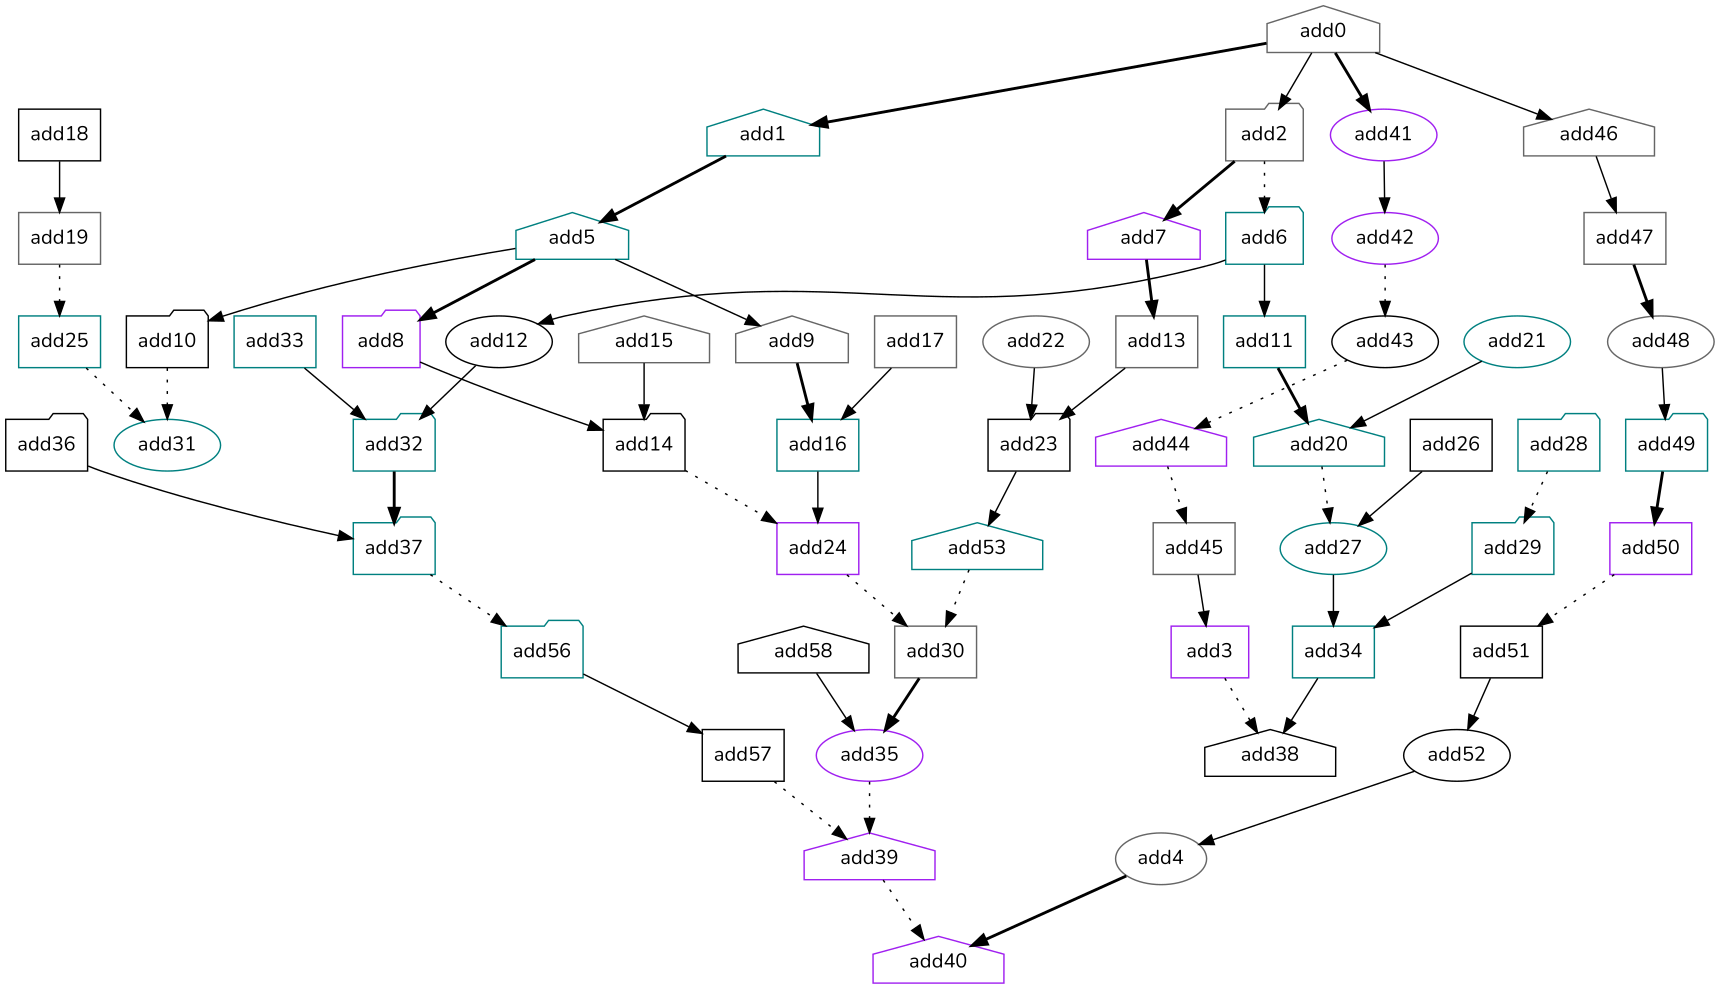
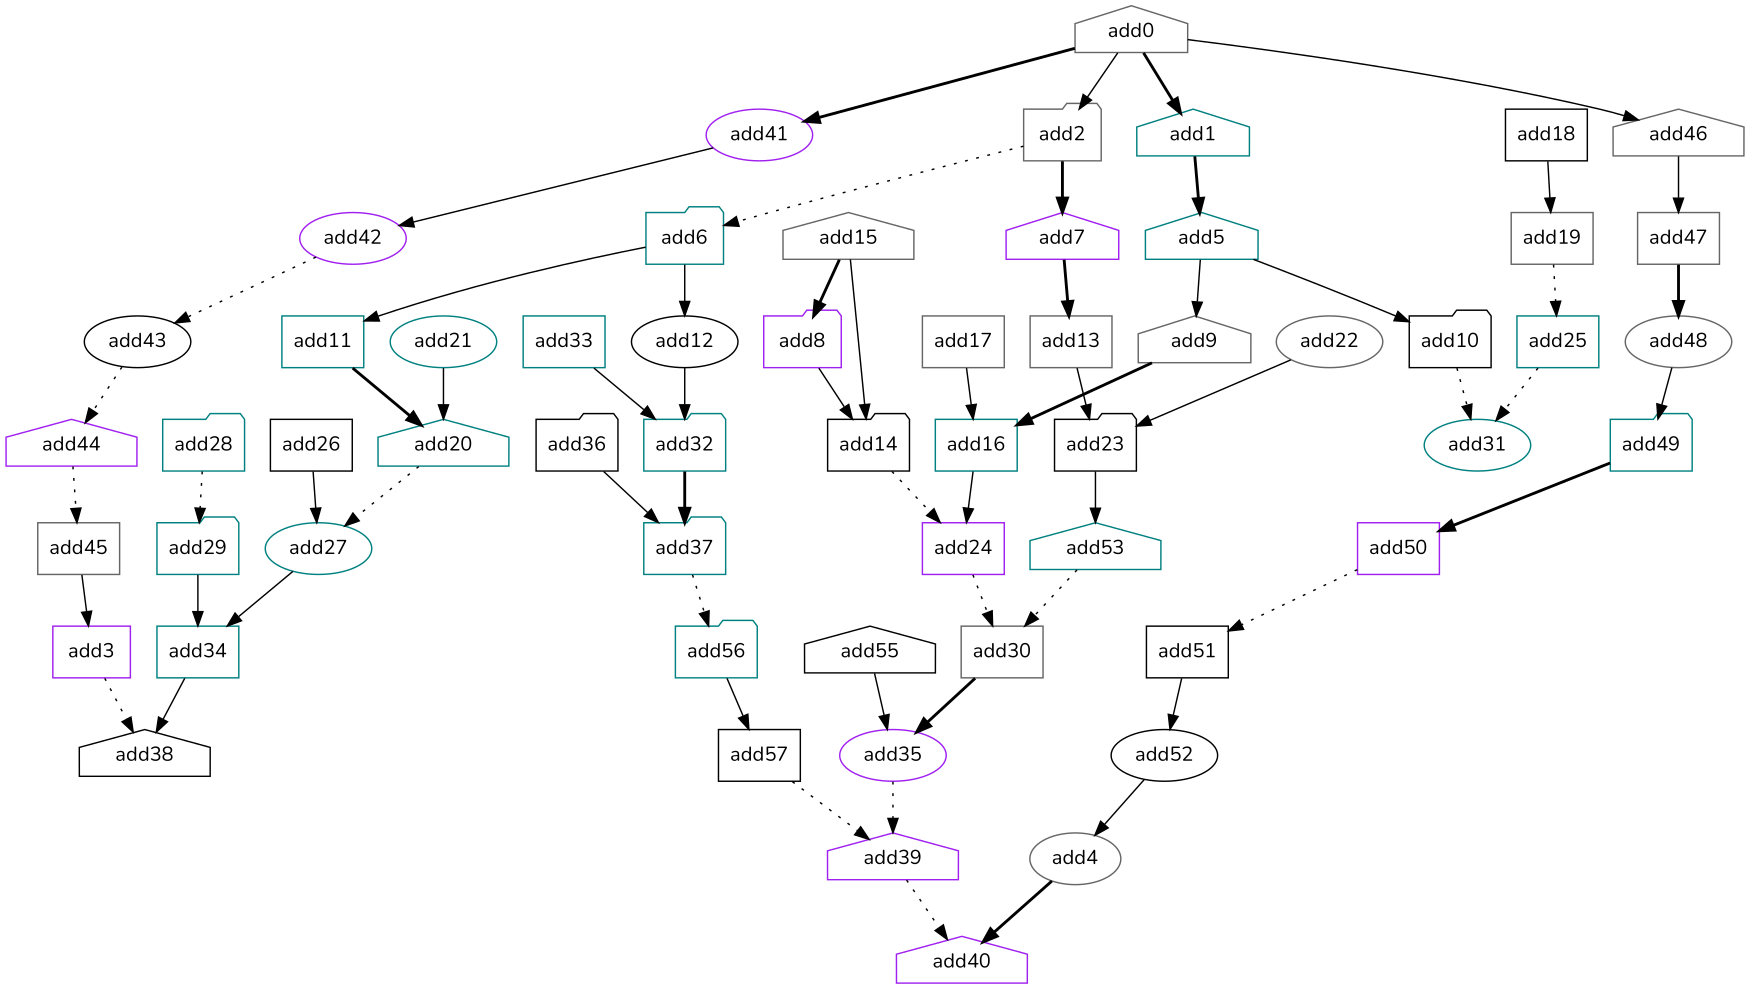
edge "add5" -> "add8": now "add15" -> "add8"
node "add58": label "add58" -> "add55"
